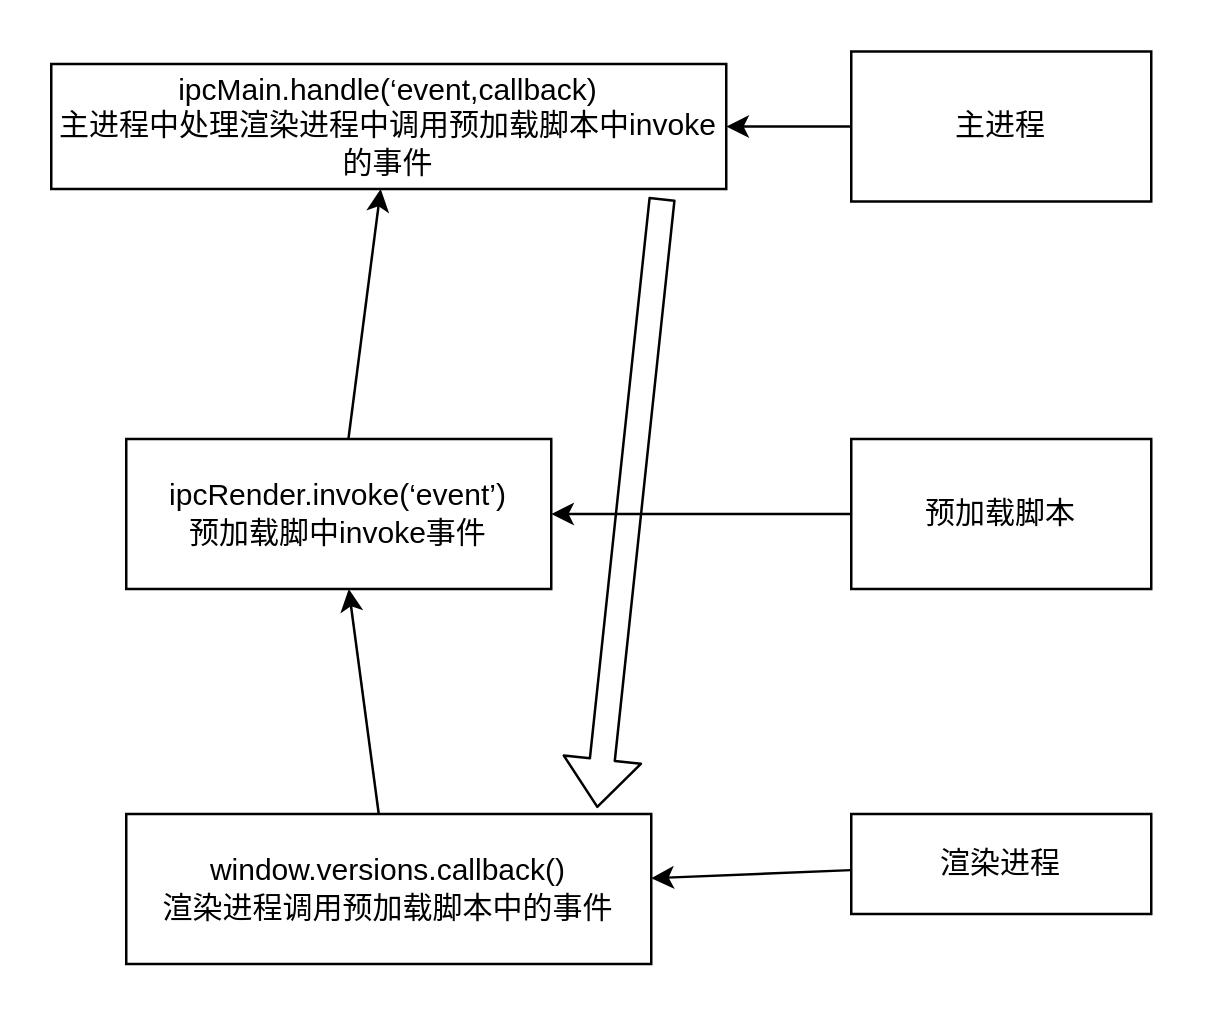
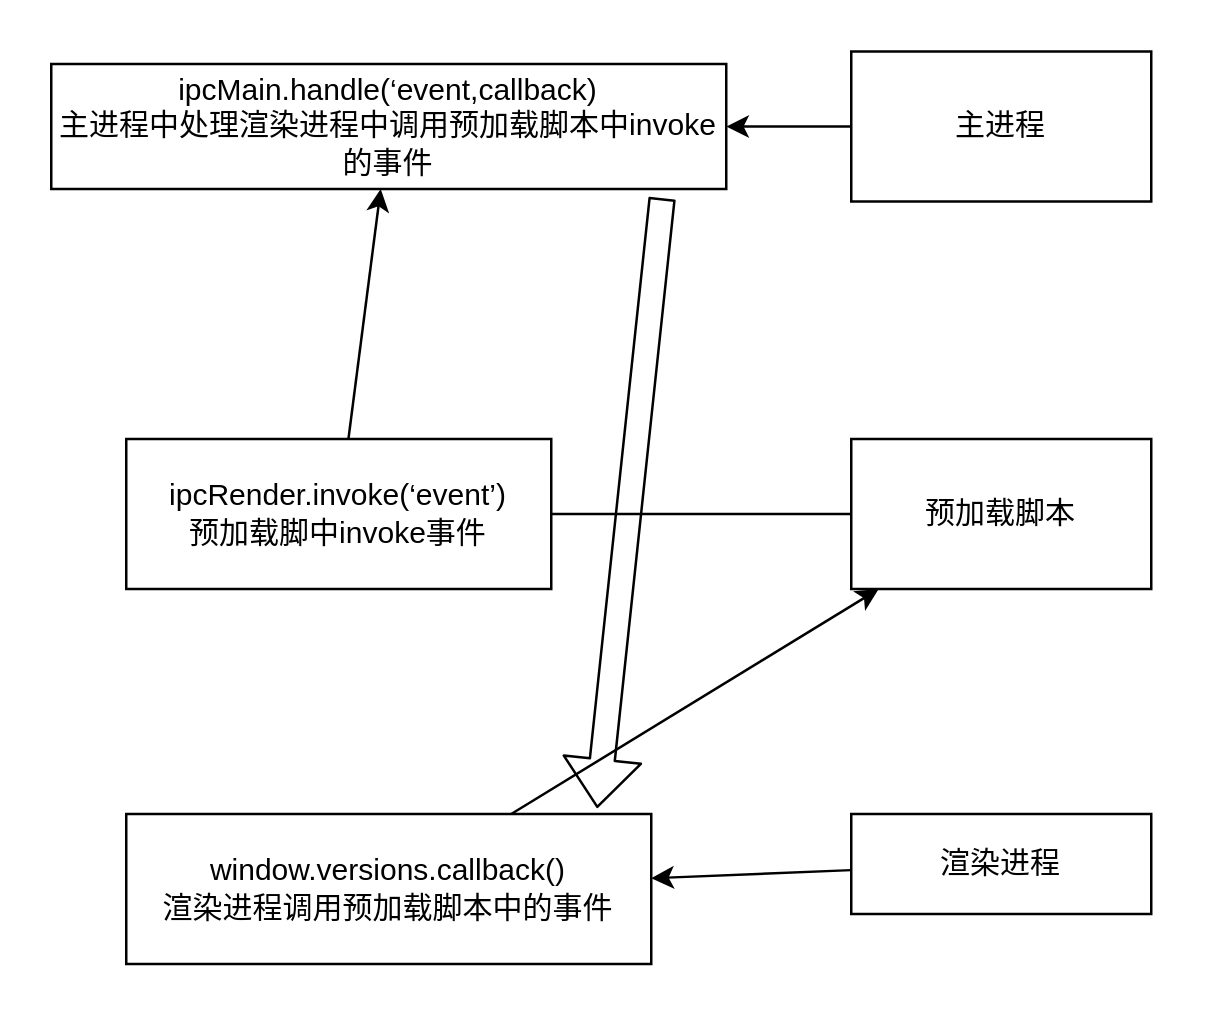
edge "预加载脚本" -> "ipcRender.invoke(‘event’) 预加载脚中invoke事件": arrowhead classic -> none
edge "window.versions.callback() 渲染进程调用预加载脚本中的事件" -> "ipcRender.invoke(‘event’) 预加载脚中invoke事件": now "window.versions.callback() 渲染进程调用预加载脚本中的事件" -> "预加载脚本"
